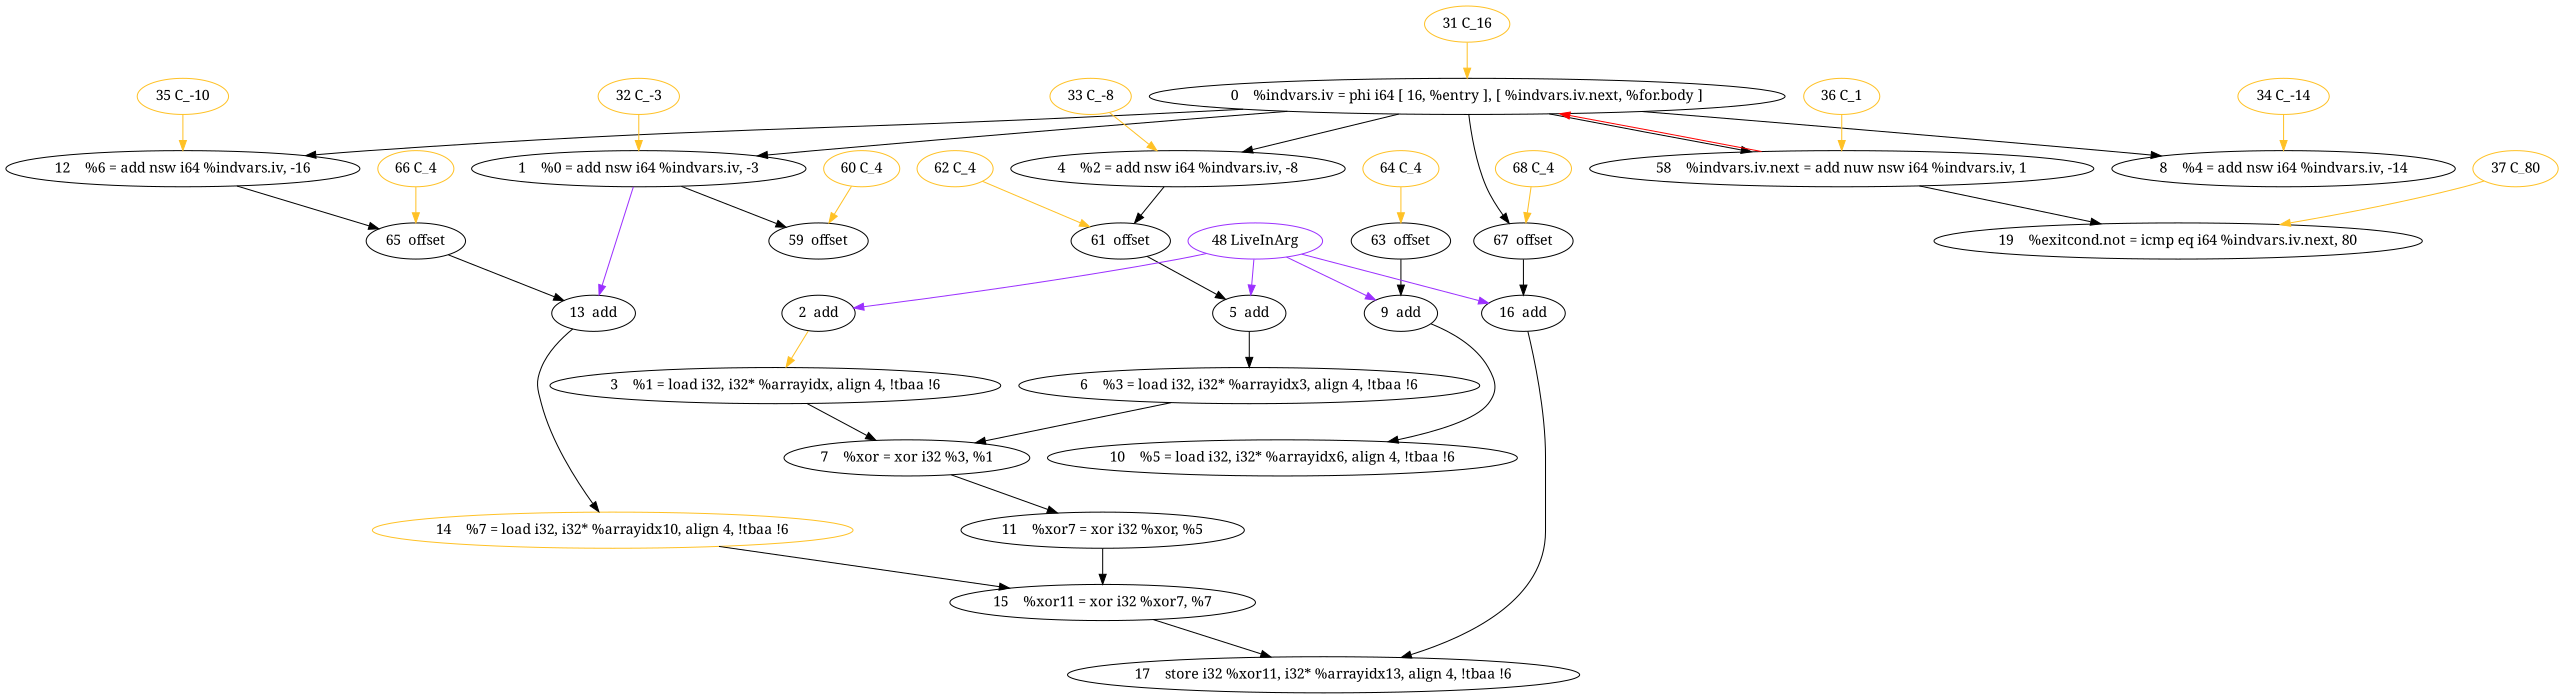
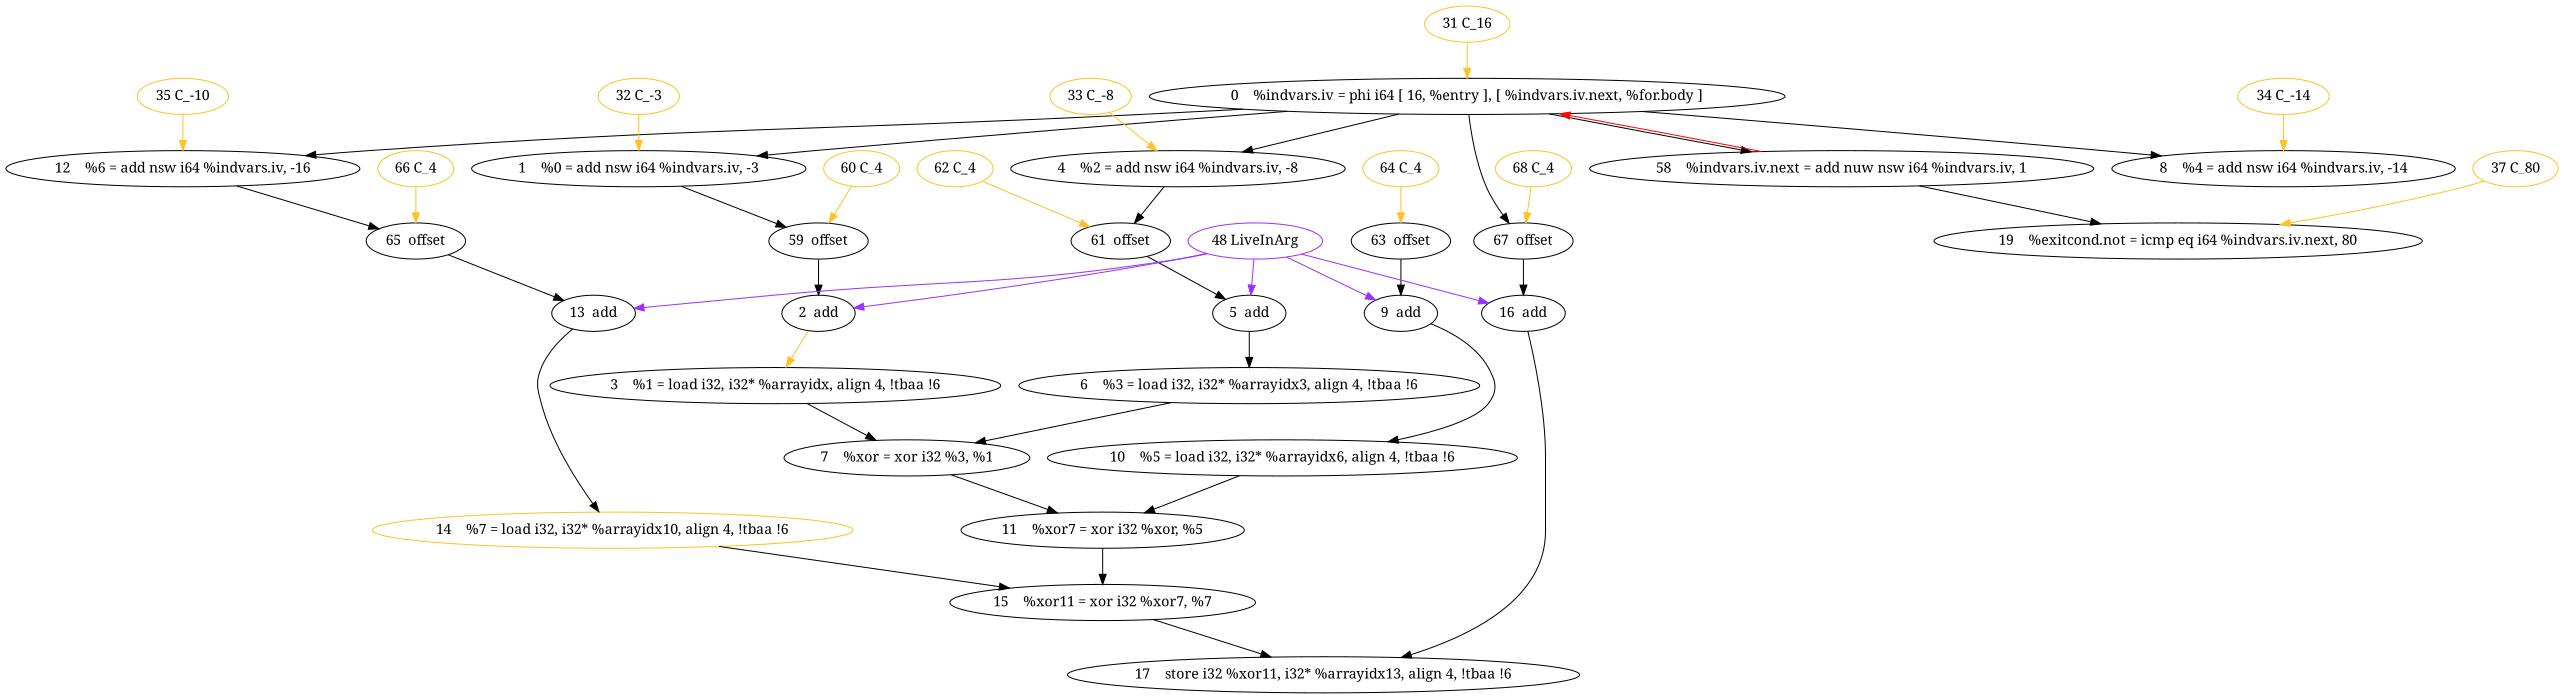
node "36 C_1": removed
edge "1    %0 = add nsw i64 %indvars.iv, -3" -> "13  add": now "48 LiveInArg" -> "13  add"
edge "59  offset" -> "2  add": added
edge "10    %5 = load i32, i32* %arrayidx6, align 4, !tbaa !6" -> "11    %xor7 = xor i32 %xor, %5": added
